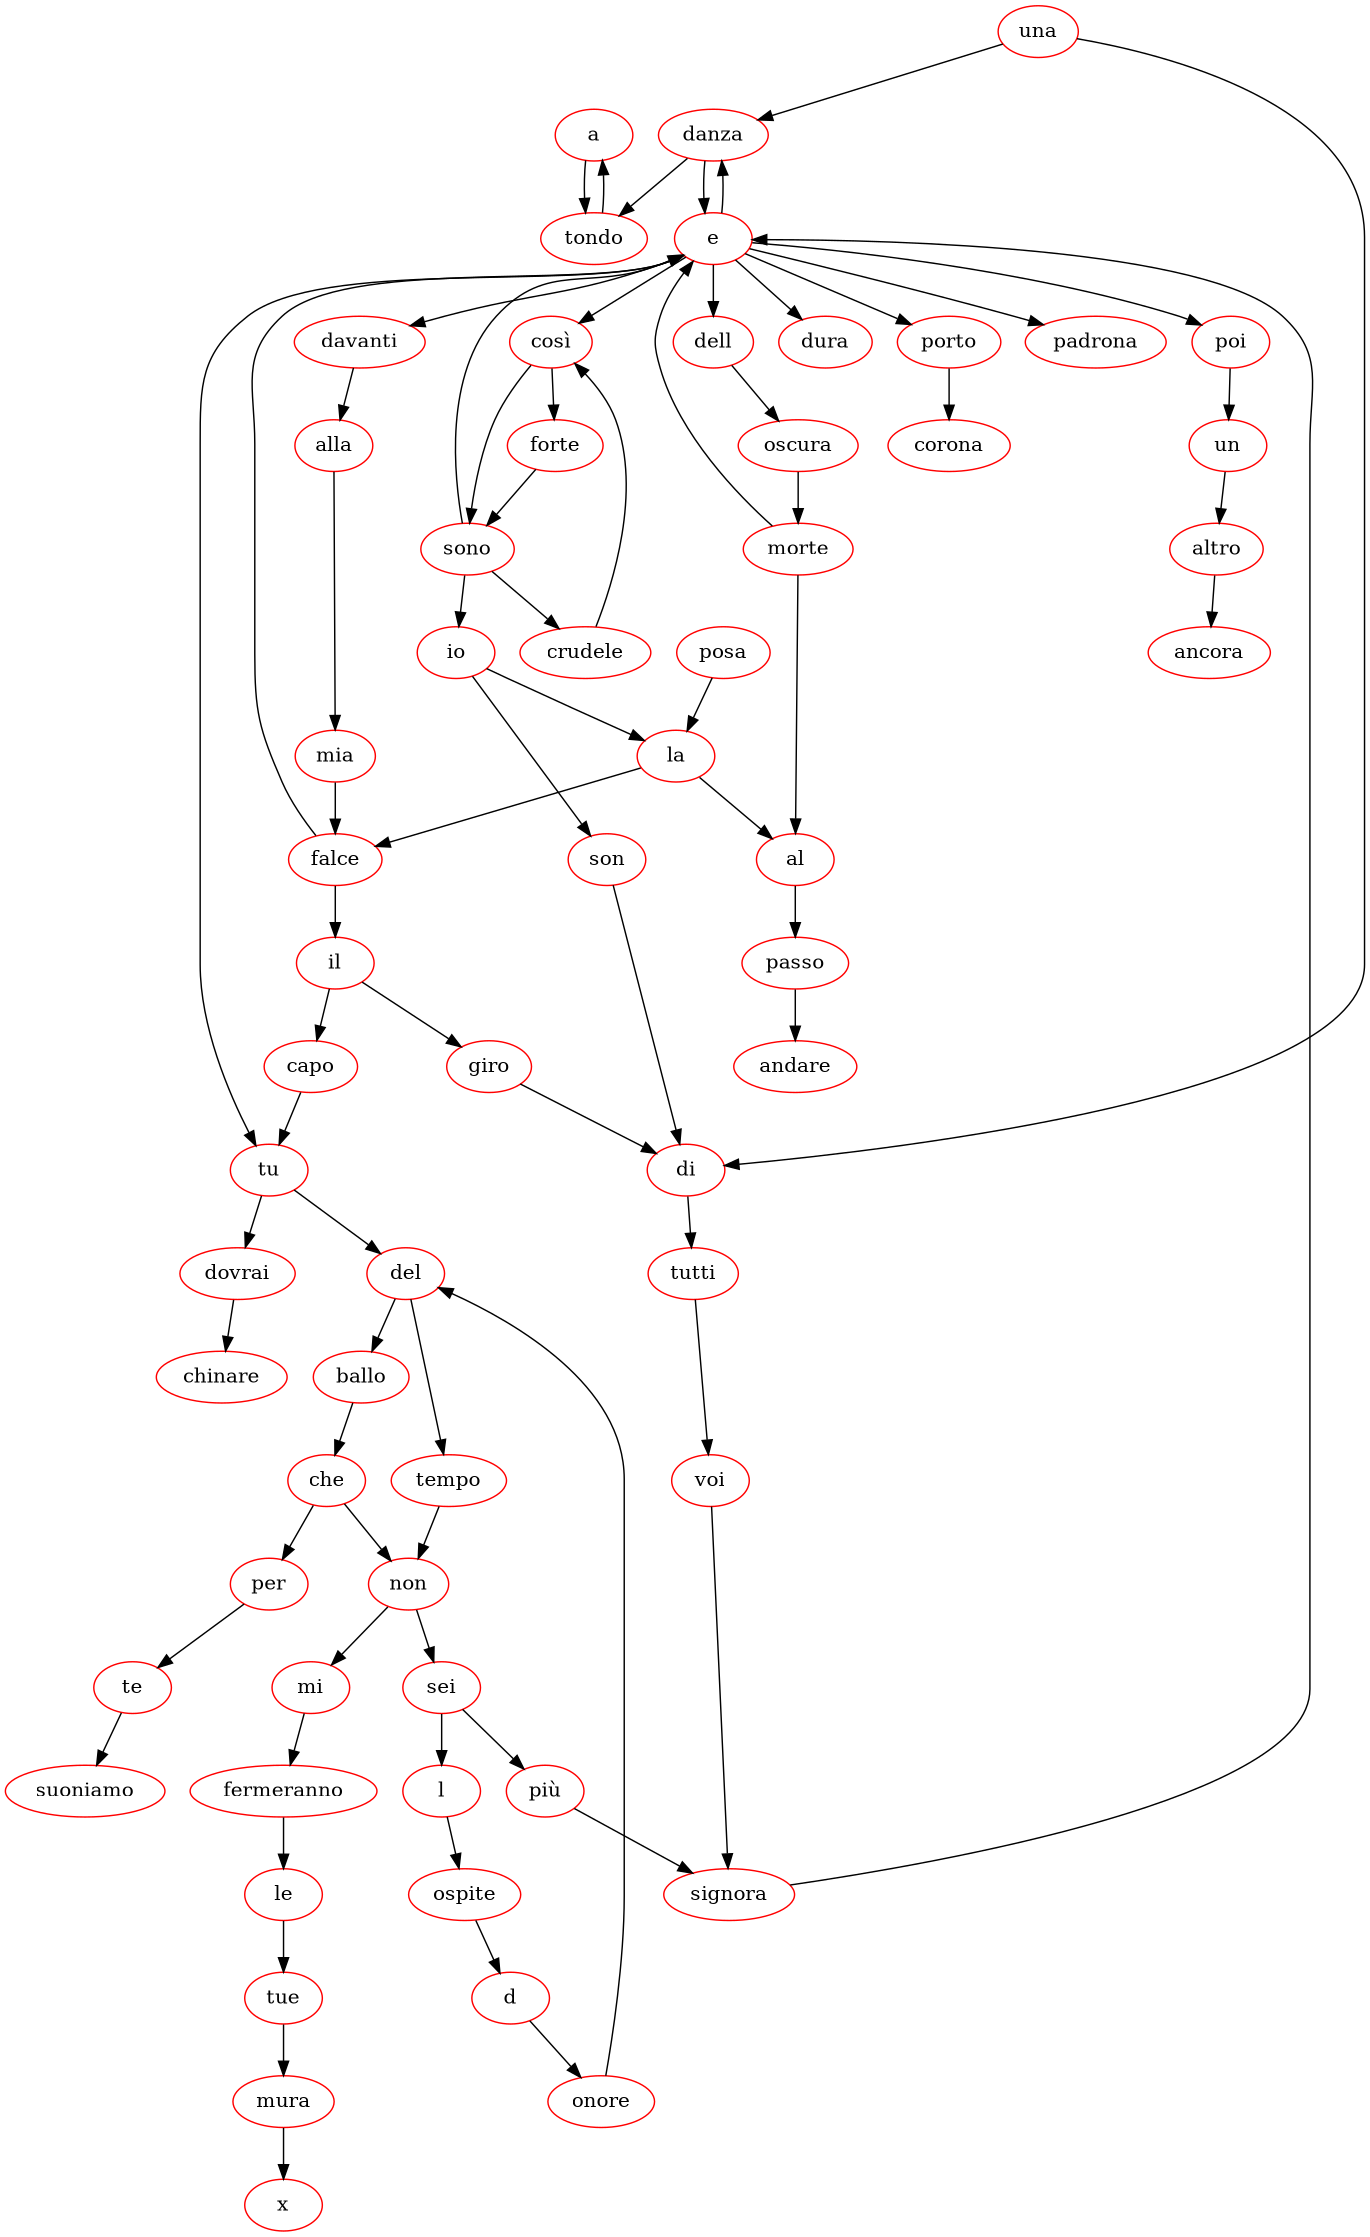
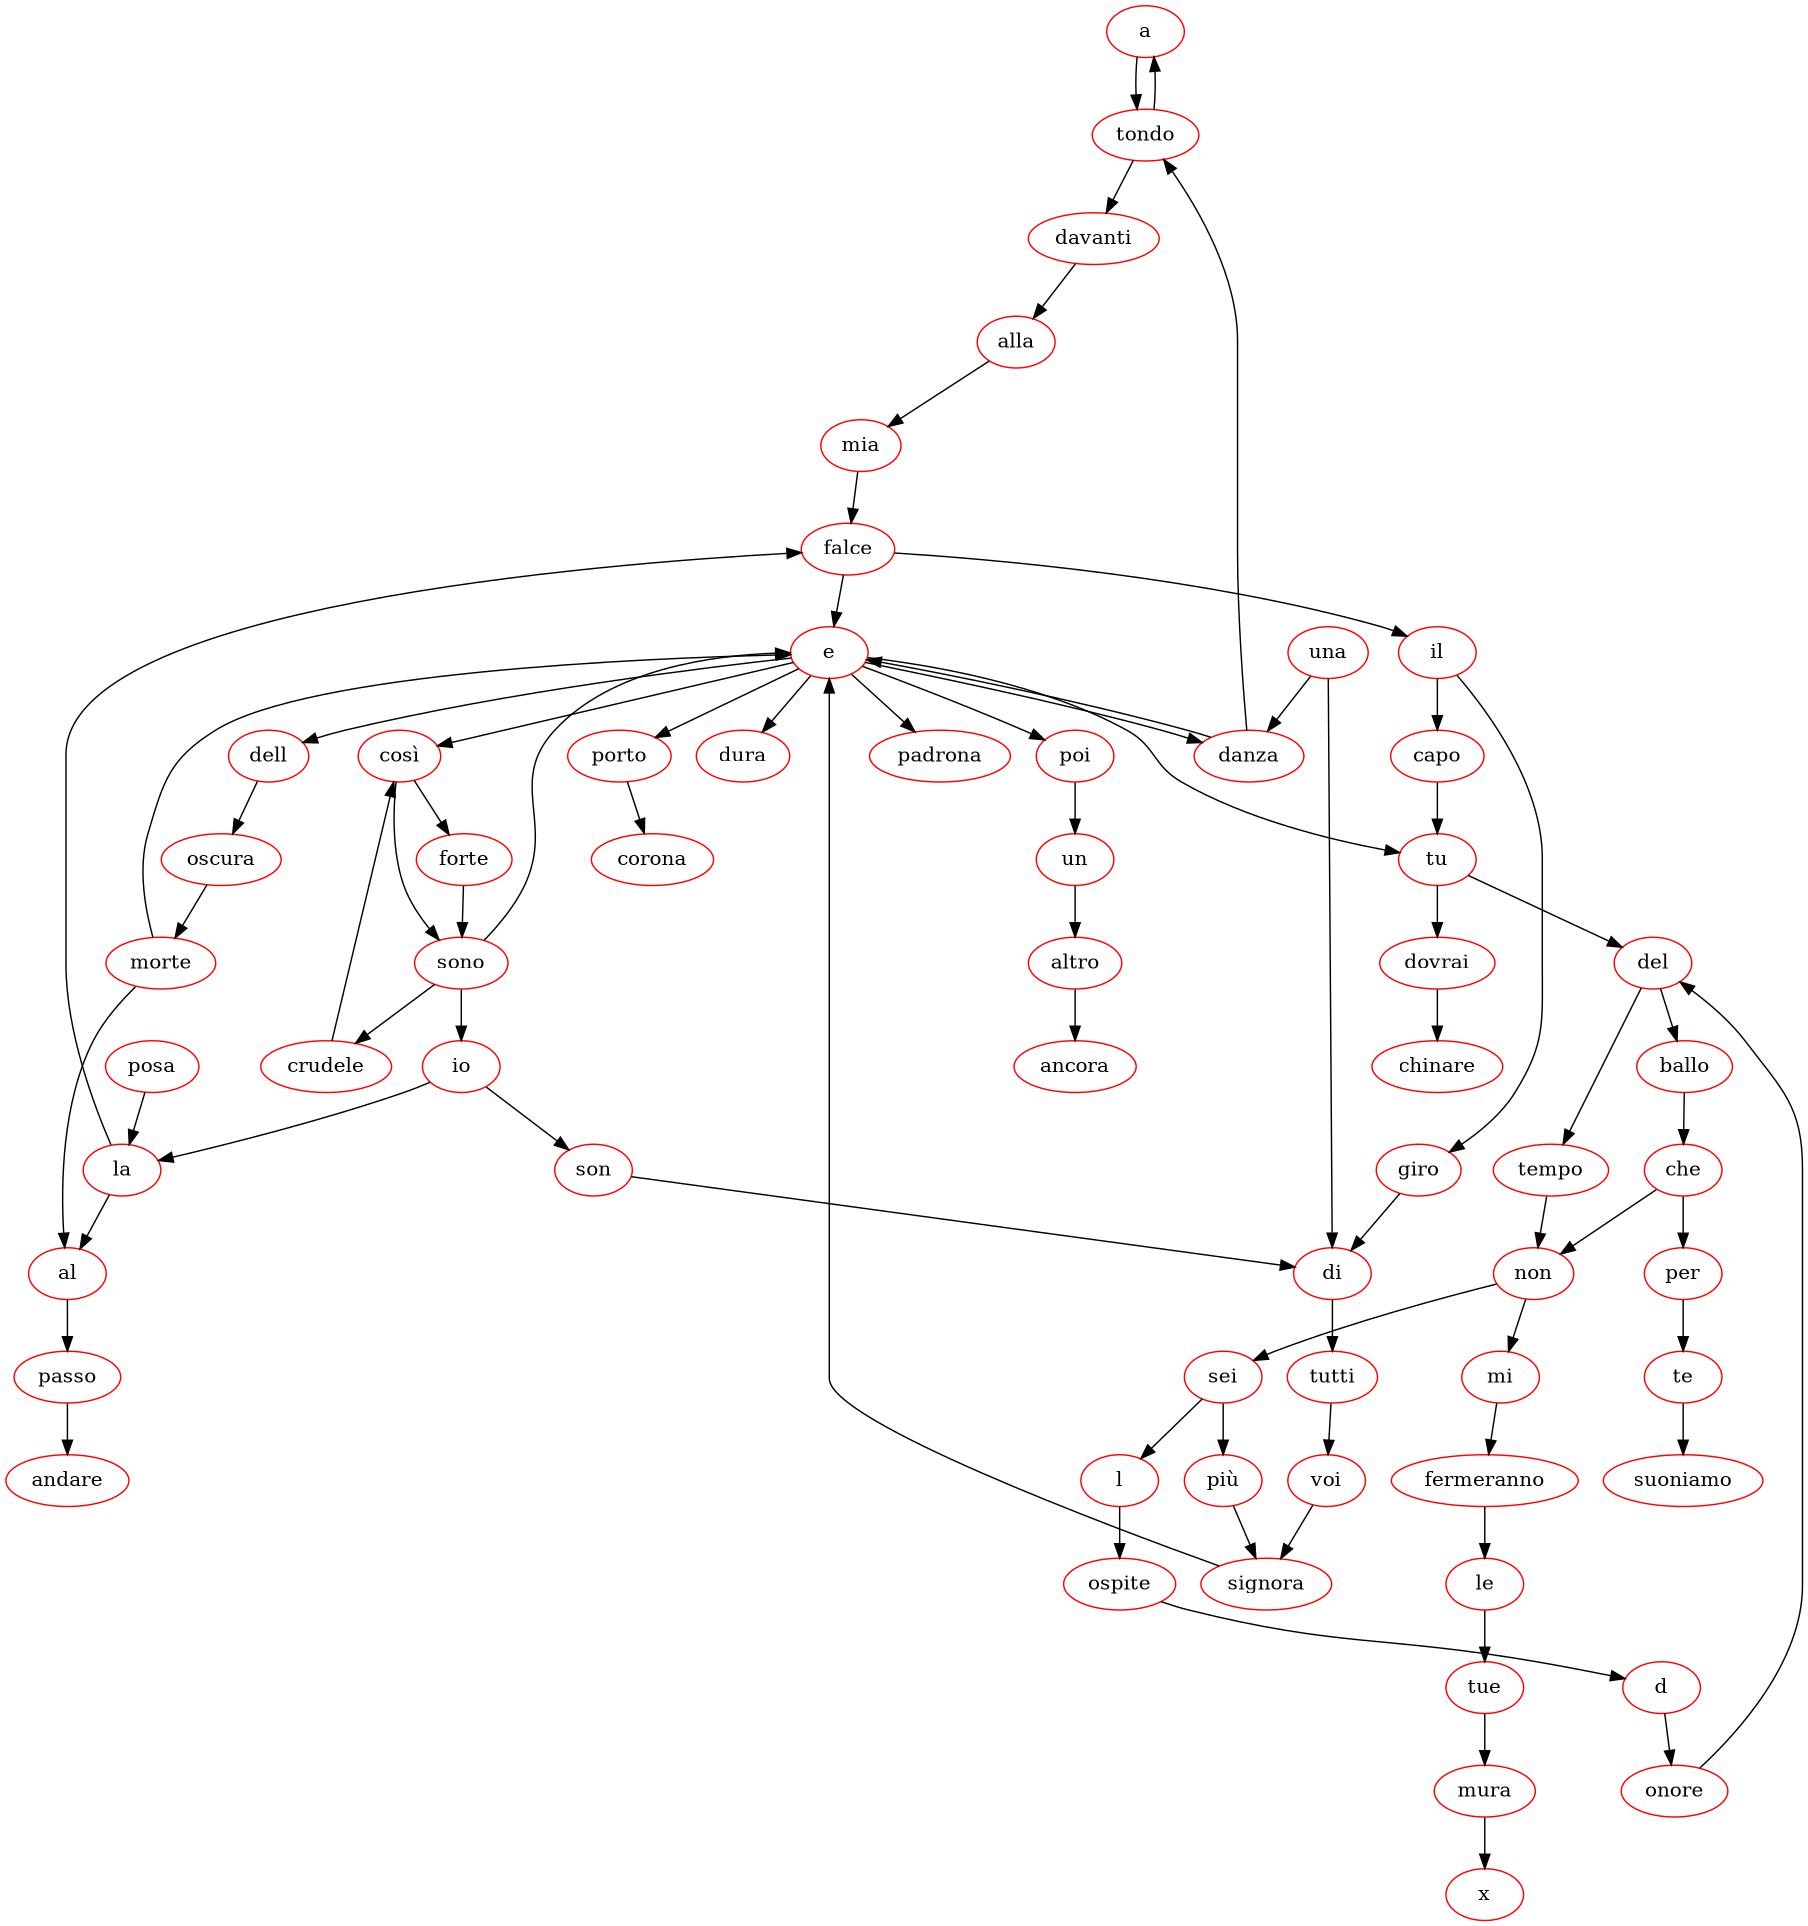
edge "e" -> "davanti": now "tondo" -> "davanti"
